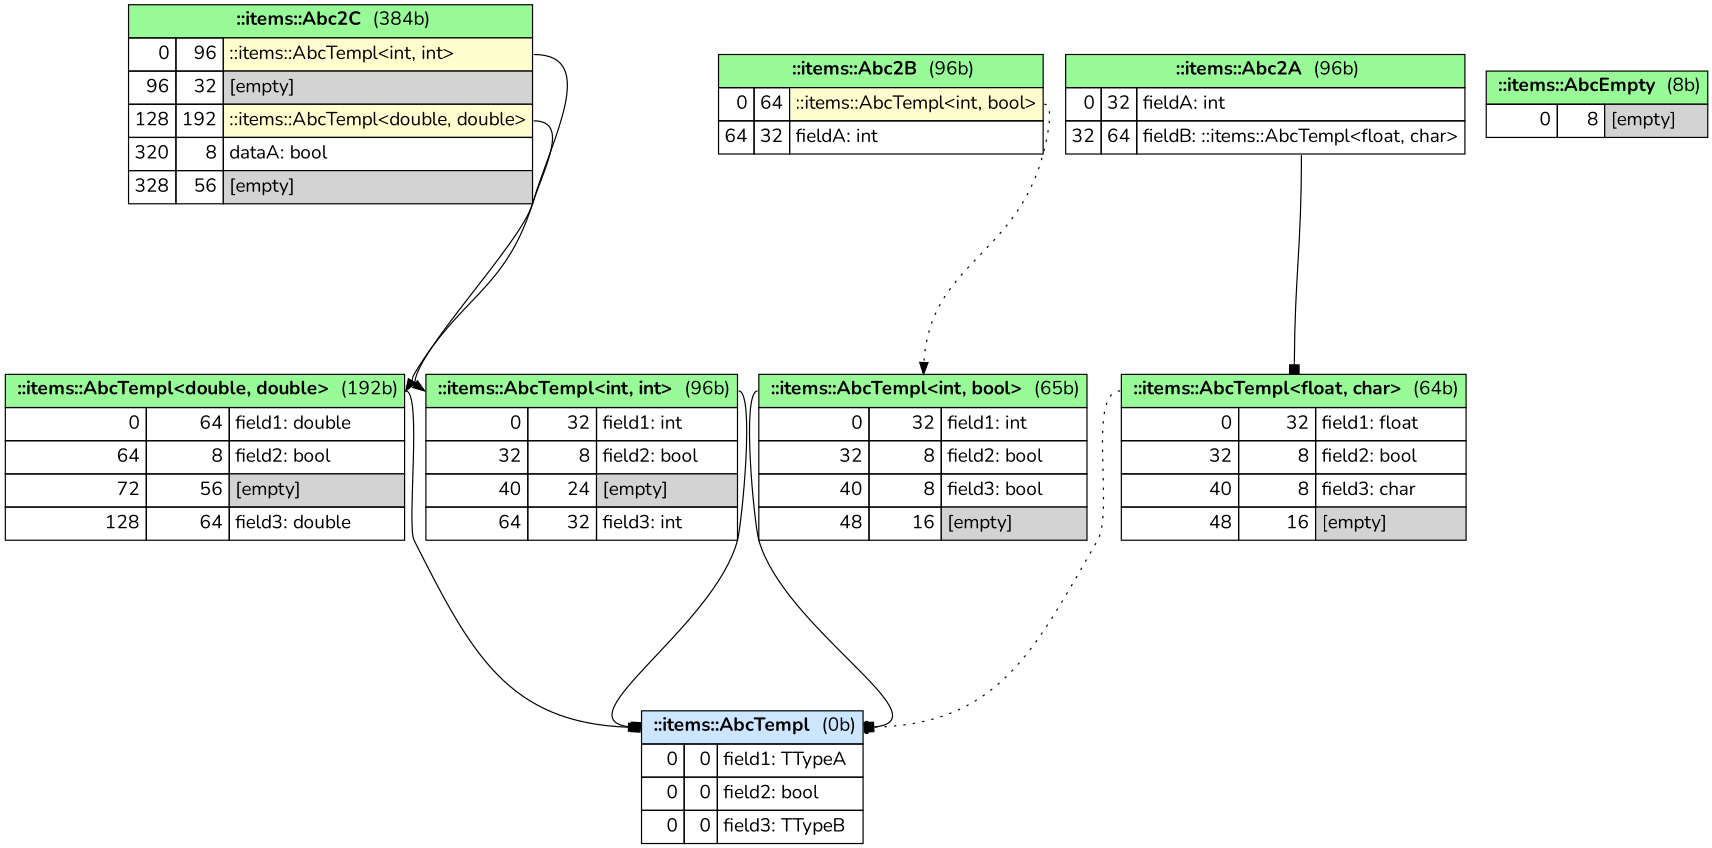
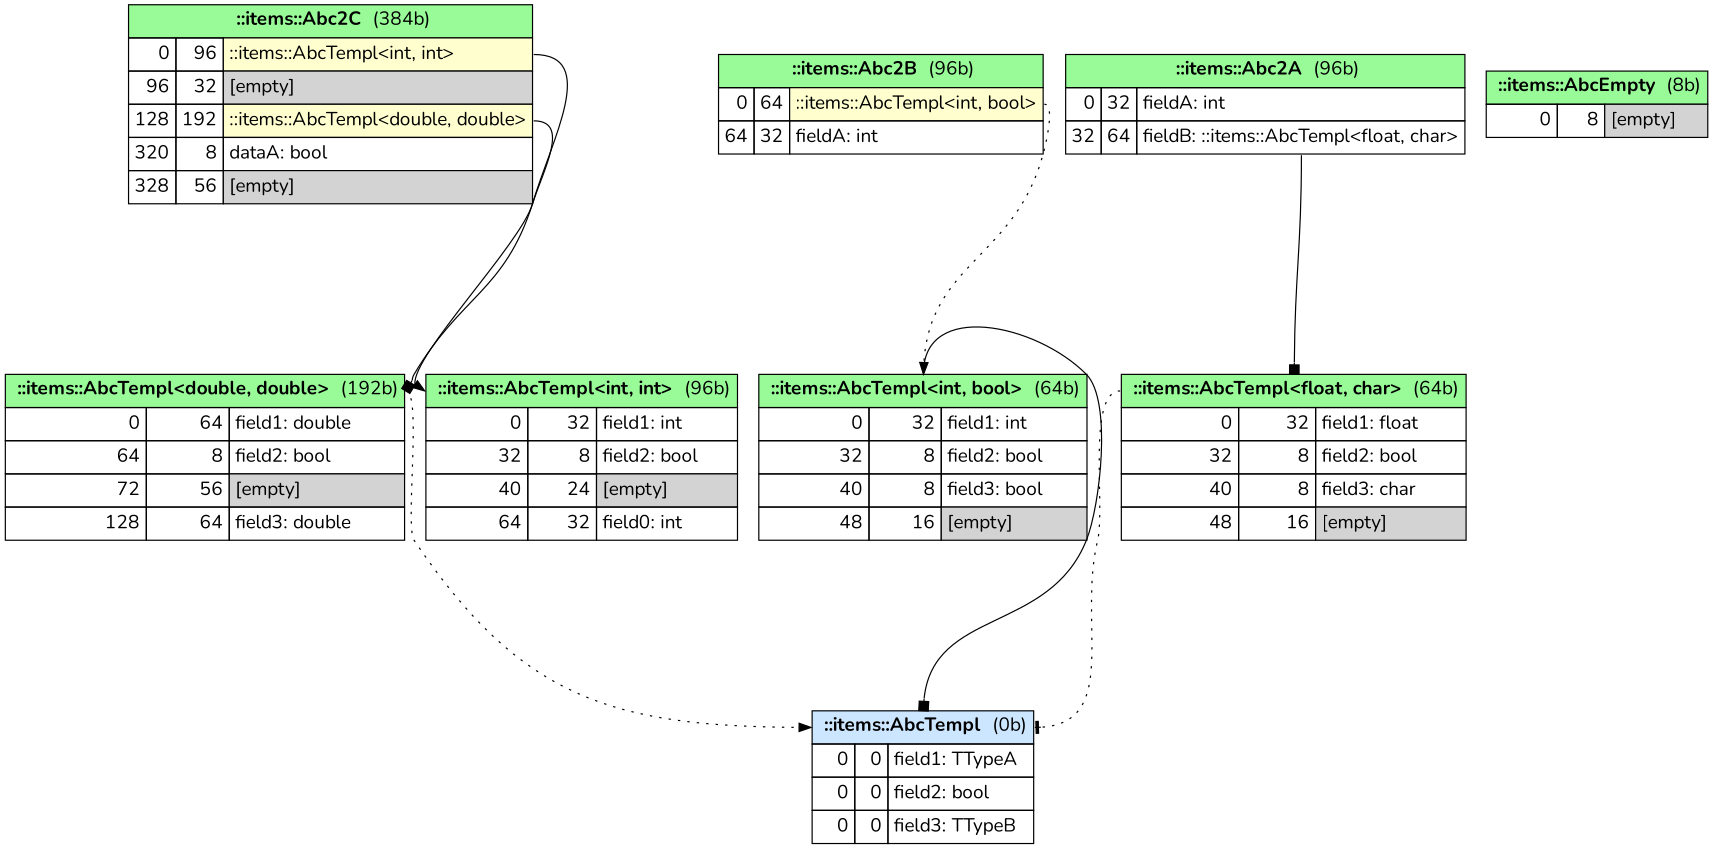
edge "::items::Abc2C" -> "::items::AbcTempl<double, double>": arrowhead normal -> box
node "::items::AbcTempl<int, bool>": text "(65b)" -> "(64b)"
node "::items::AbcTempl<int, int>": text "field3: int" -> "field0: int"
edge "::items::AbcTempl<int, int>" -> "::items::AbcTempl": removed
edge "::items::AbcTempl<double, double>" -> "::items::AbcTempl": style solid -> dotted
